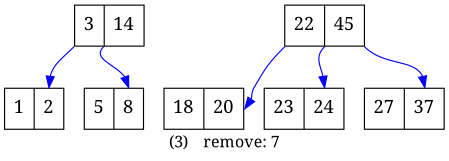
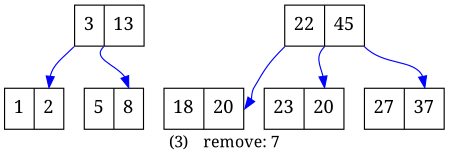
node "3": text "14" -> "13"
node "23": text "24" -> "20"
